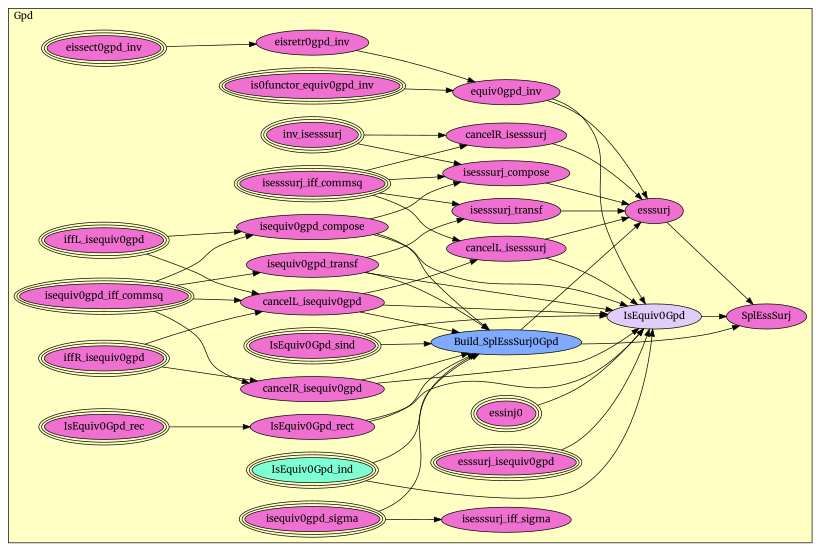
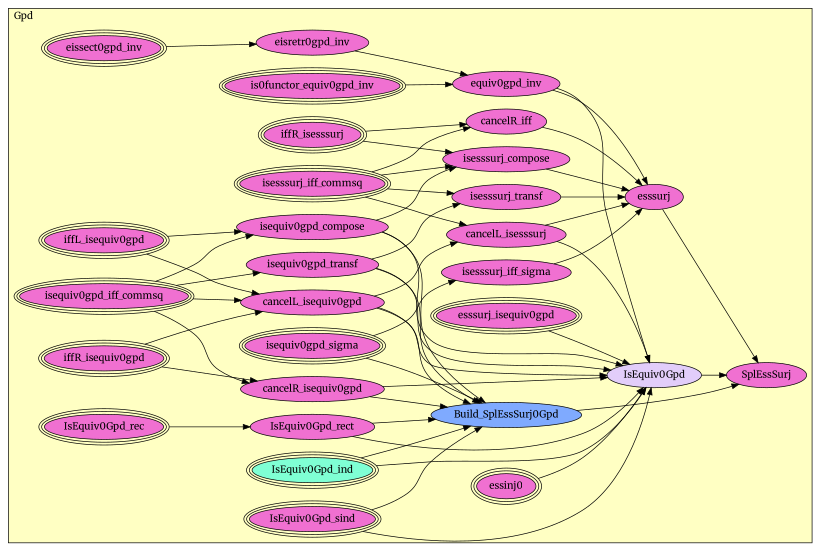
node "inv_isesssurj": label "inv_isesssurj" -> "iffR_isesssurj"
node "cancelR_isesssurj": label "cancelR_isesssurj" -> "cancelR_iff"
edge "Build_SplEssSurj0Gpd" -> "esssurj": now "isesssurj_iff_sigma" -> "esssurj"
